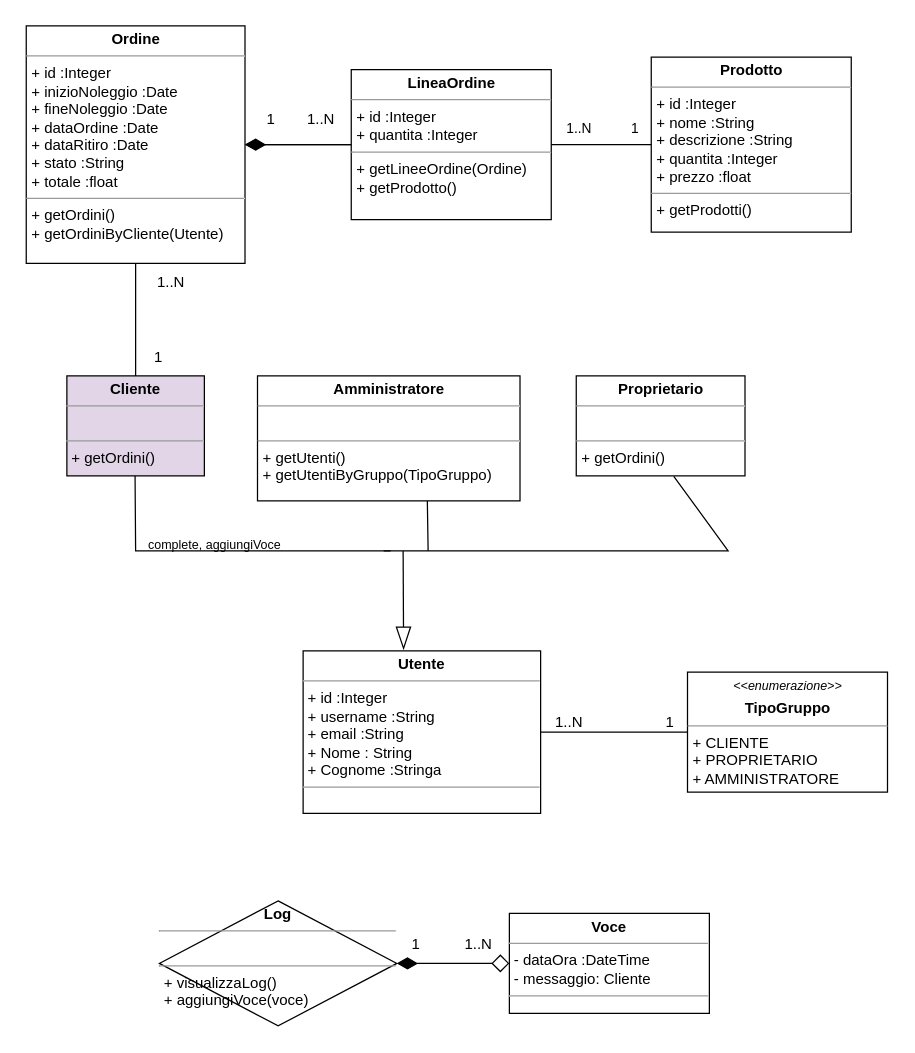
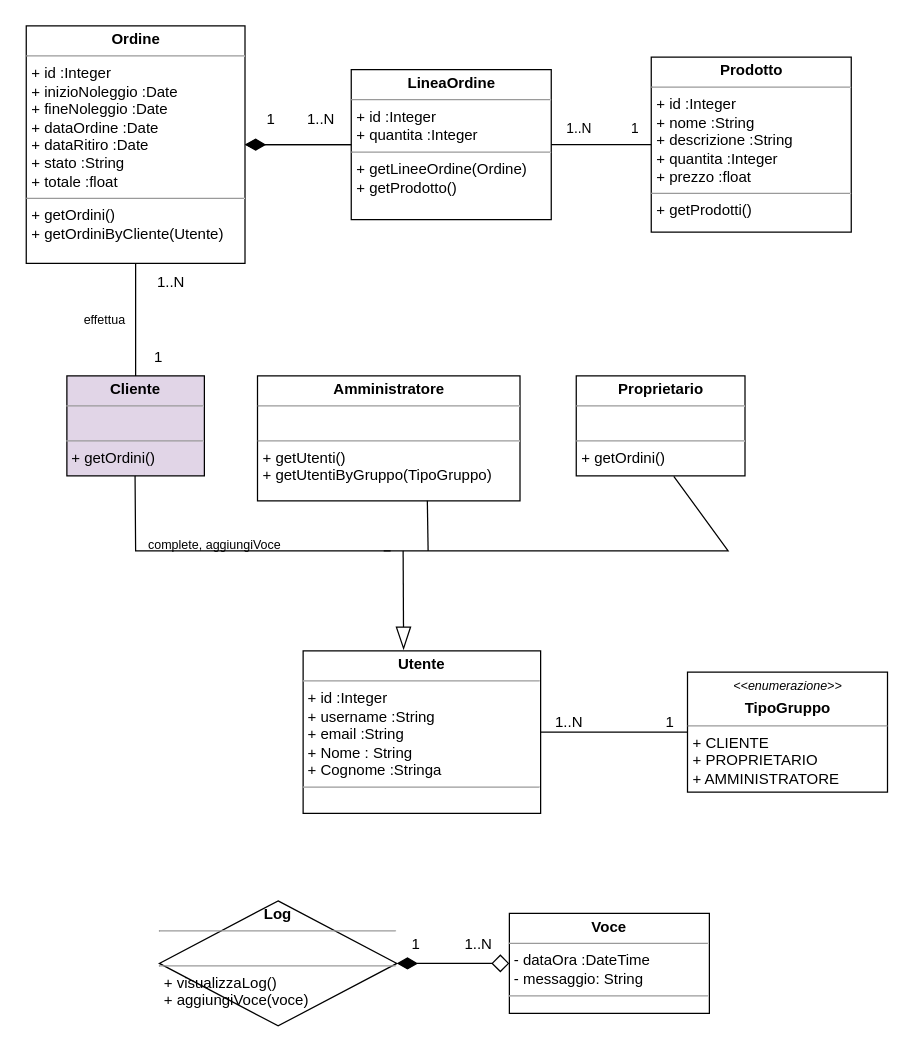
node "effettua": added
node "Voce - dataOra :DateTime - messaggio: Cliente": label "Voce - dataOra :DateTime - messaggio: Cliente" -> "Voce - dataOra :DateTime - messaggio: String"
